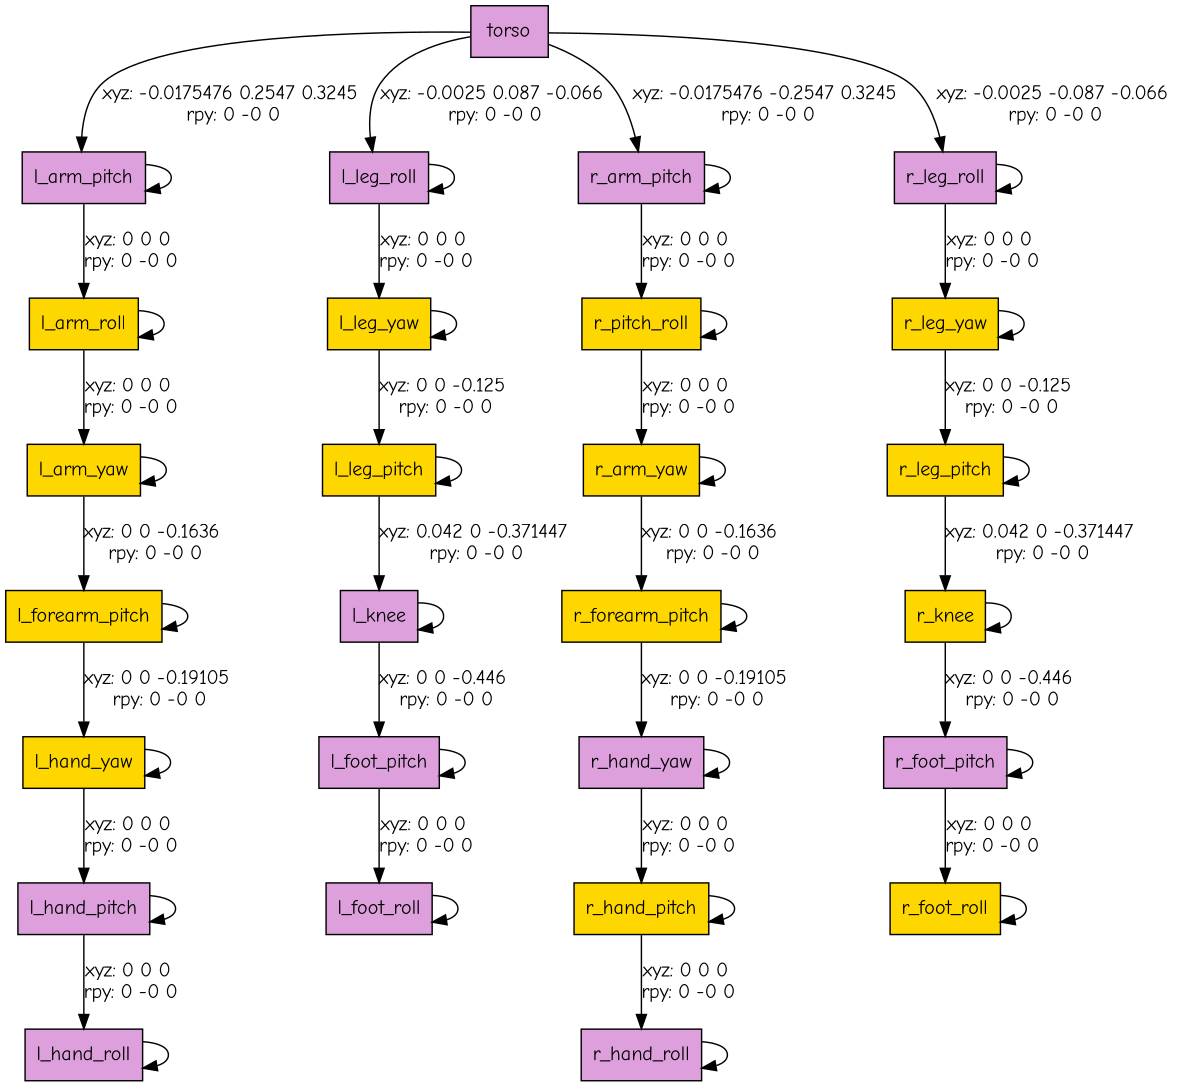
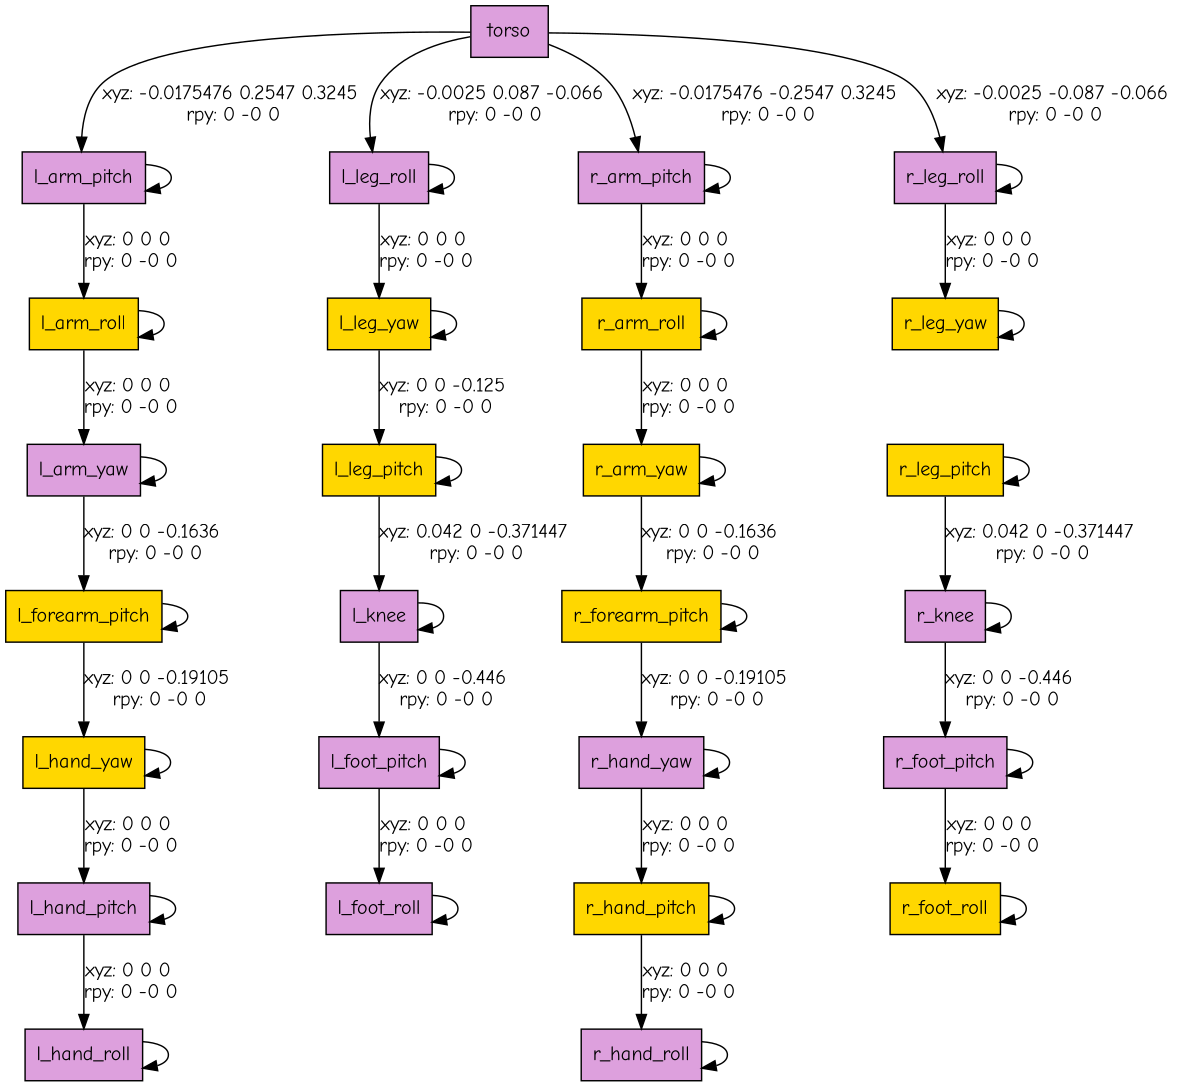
node "r_pitch_roll": label "r_pitch_roll" -> "r_arm_roll"
edge "r_leg_yaw" -> "r_leg_pitch": removed, label "xyz: 0 0 -0.125 rpy: 0 -0 0"
node "l_arm_yaw": fillcolor gold -> plum
node "r_knee": fillcolor gold -> plum
